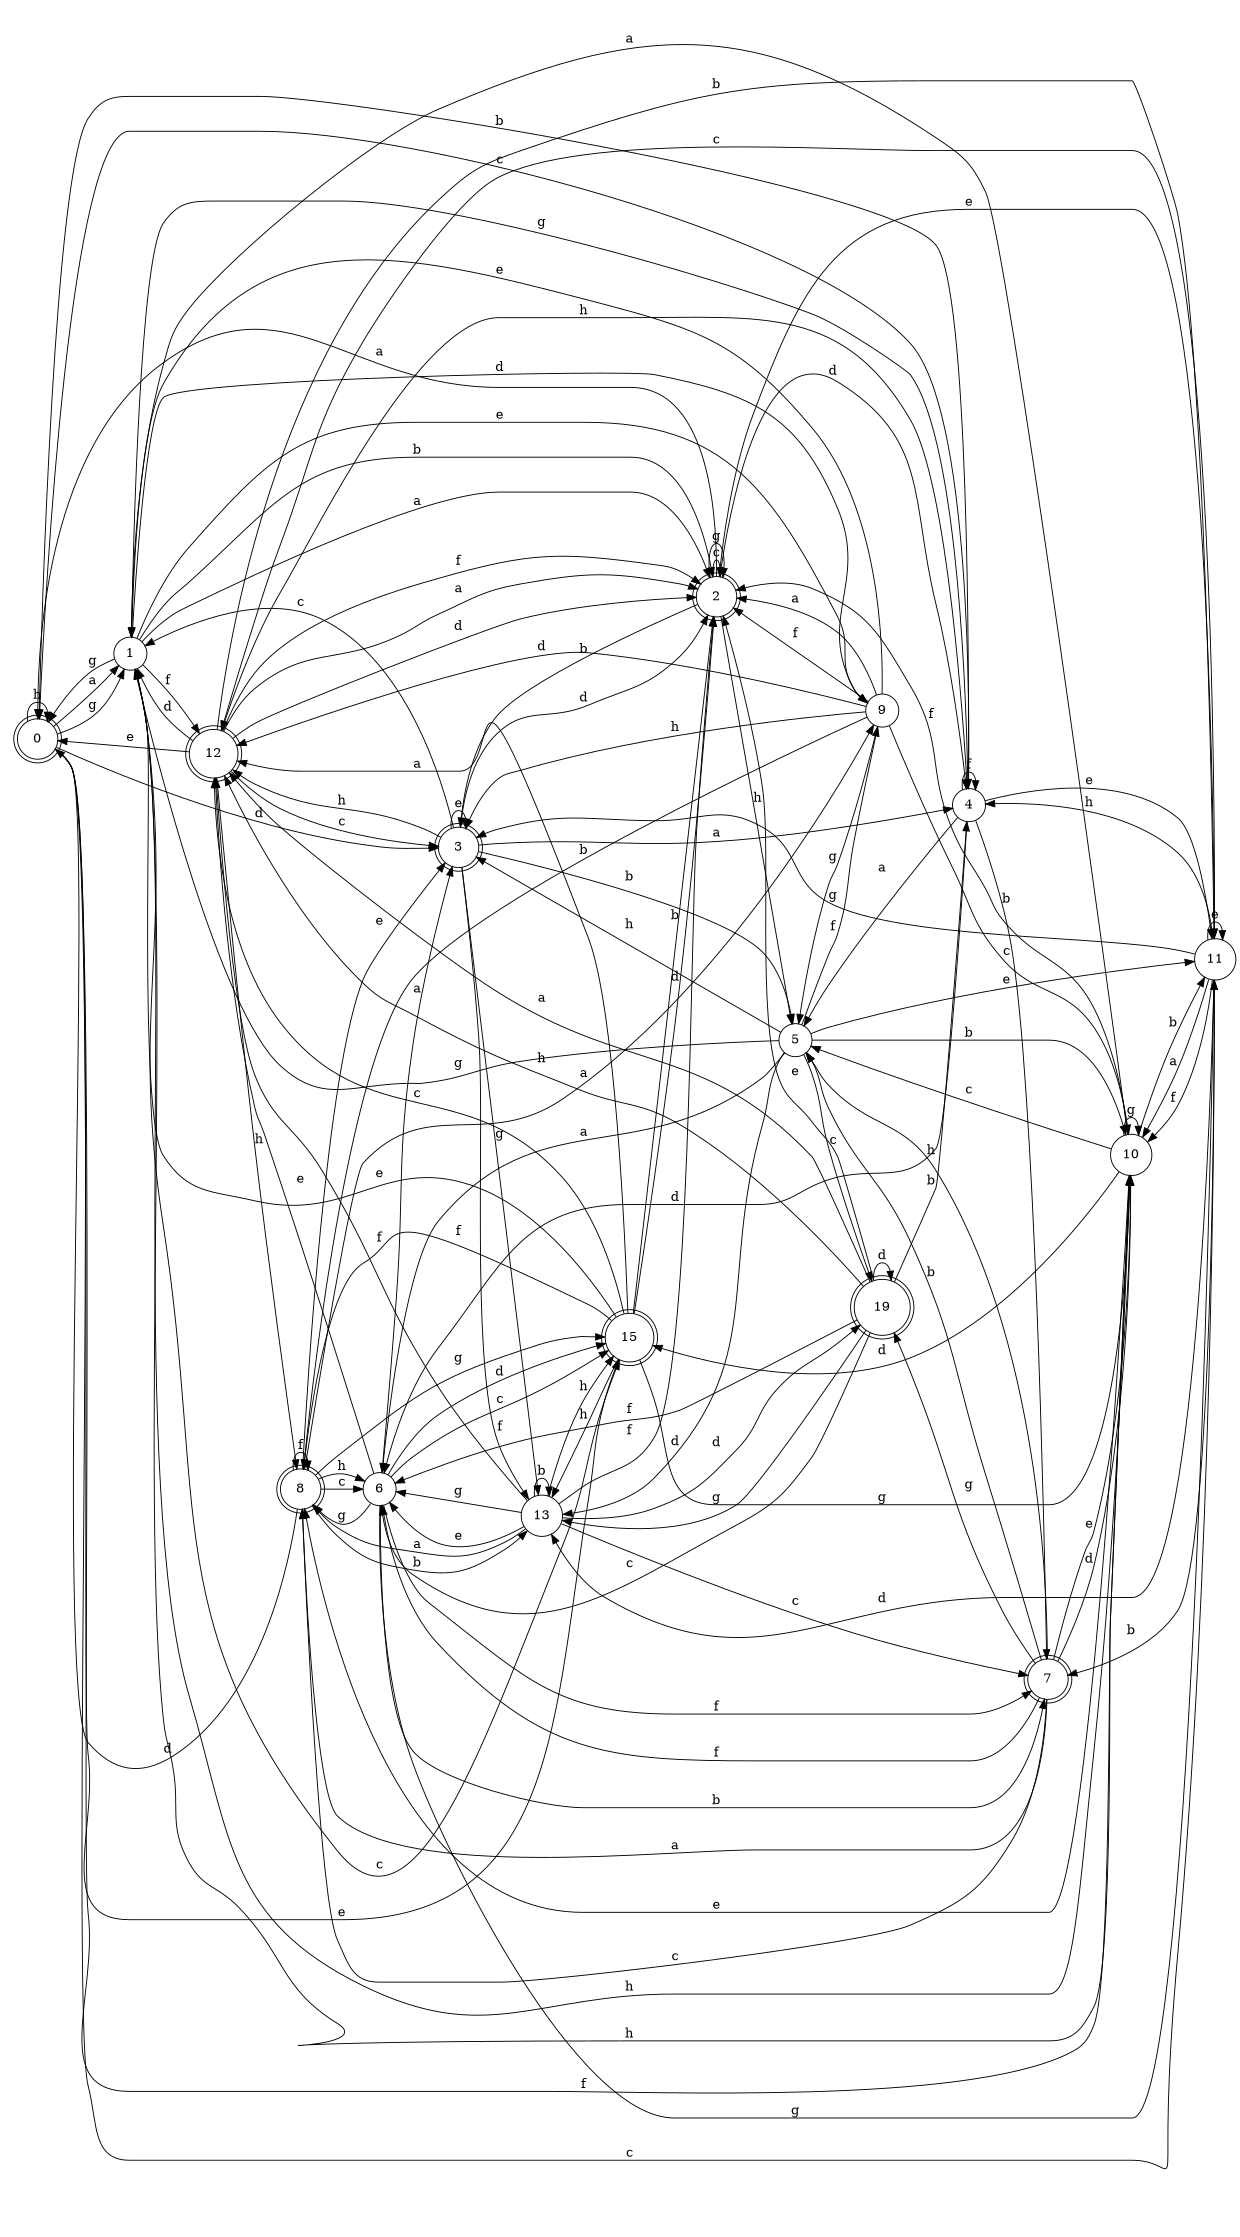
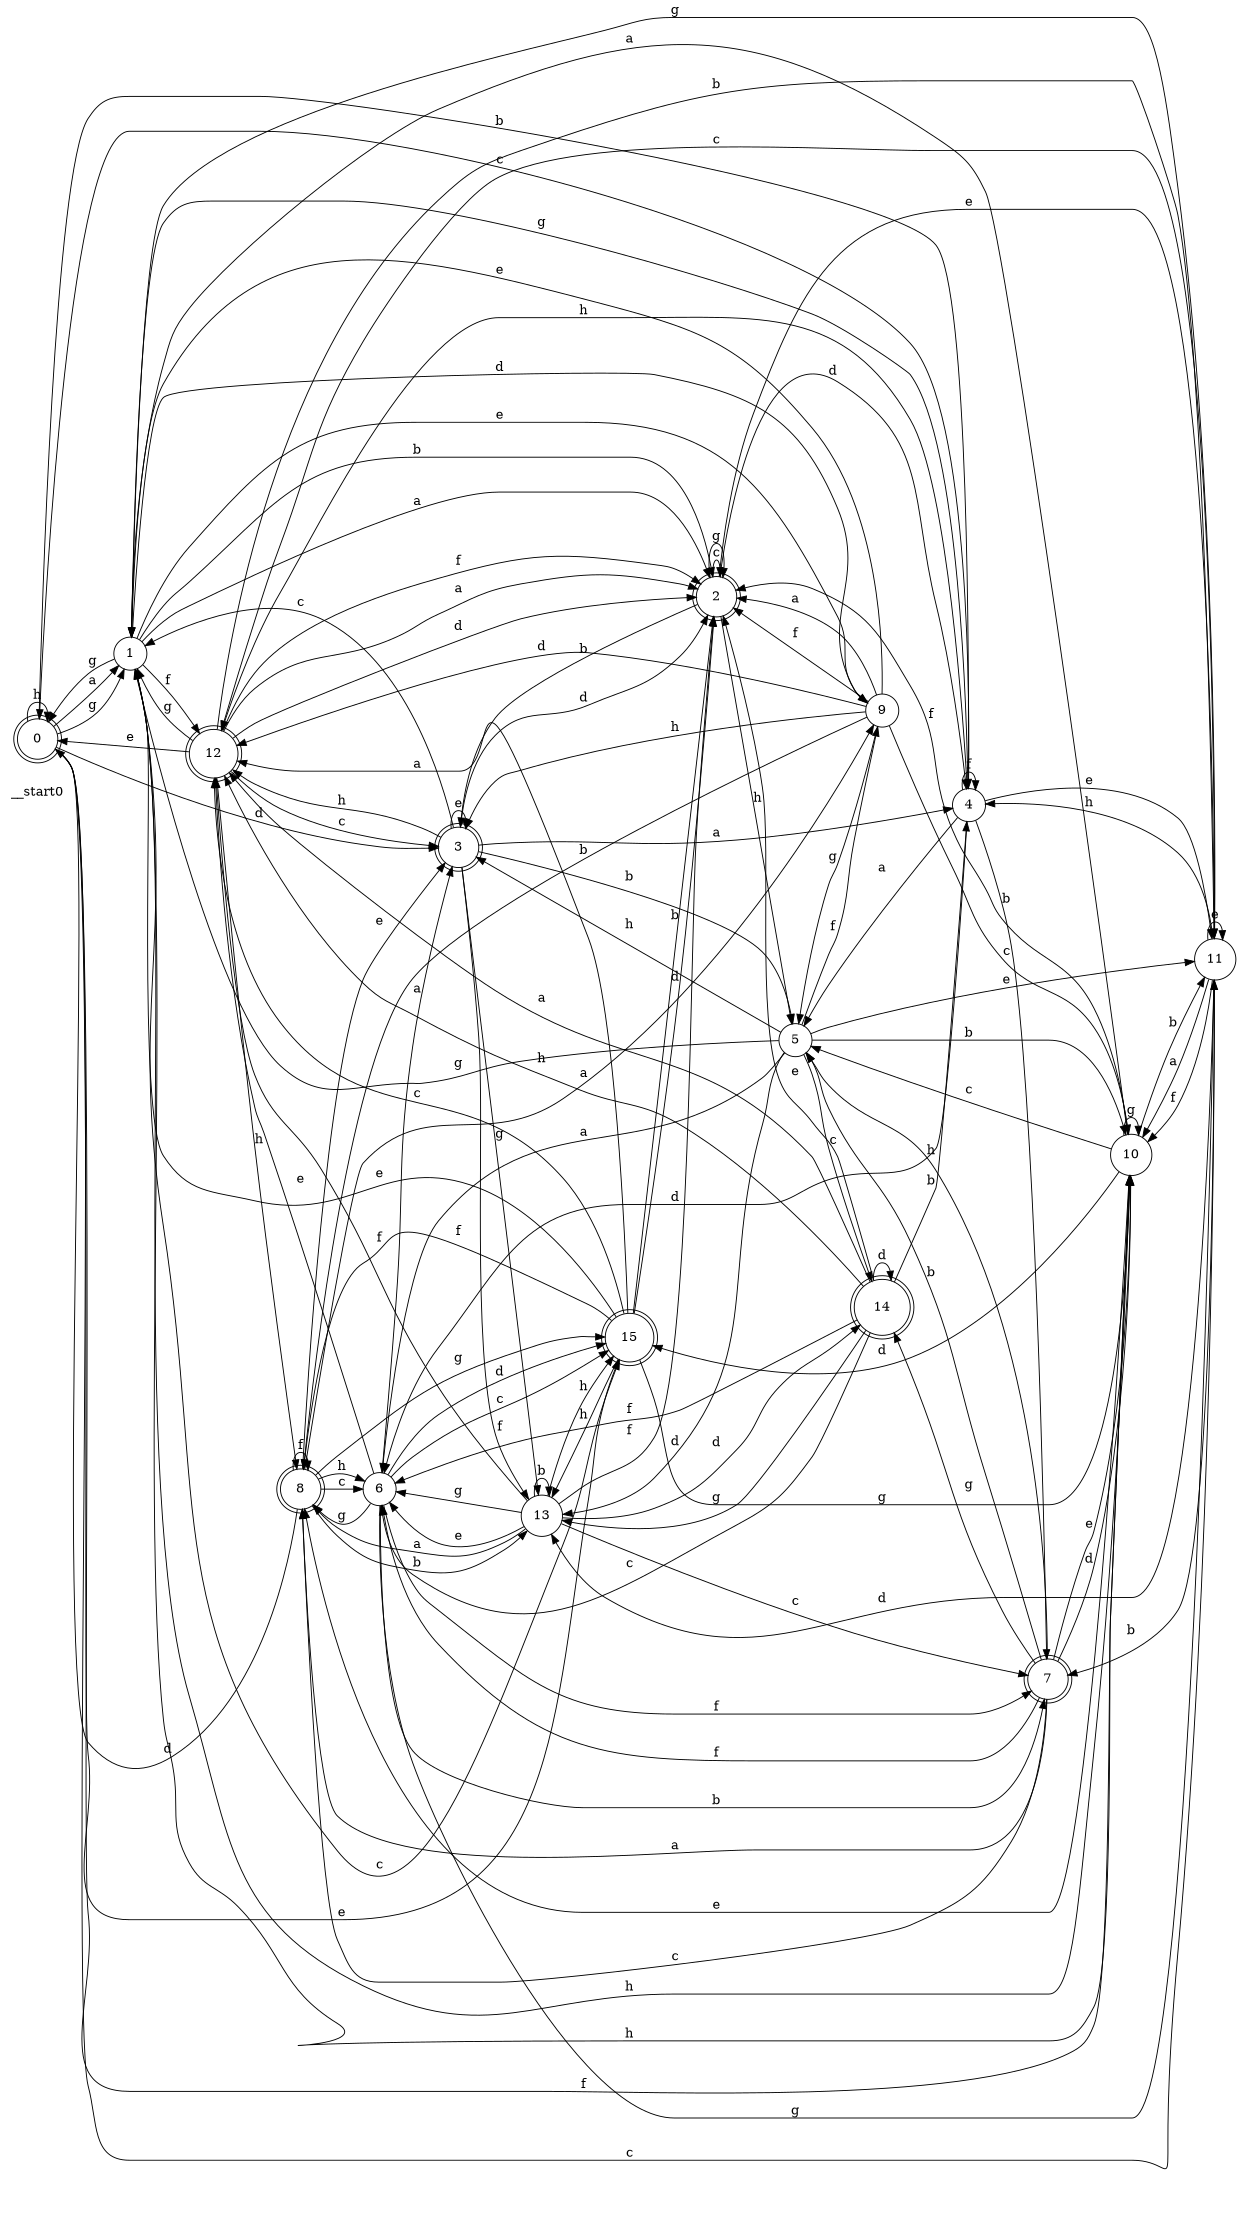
edge "2" -> "0": removed, label "a"
edge "12" -> "1": label "d" -> "g"
node "__start0": added
edge "11" -> "3": now "11" -> "1"
node "19": label "19" -> "14"
